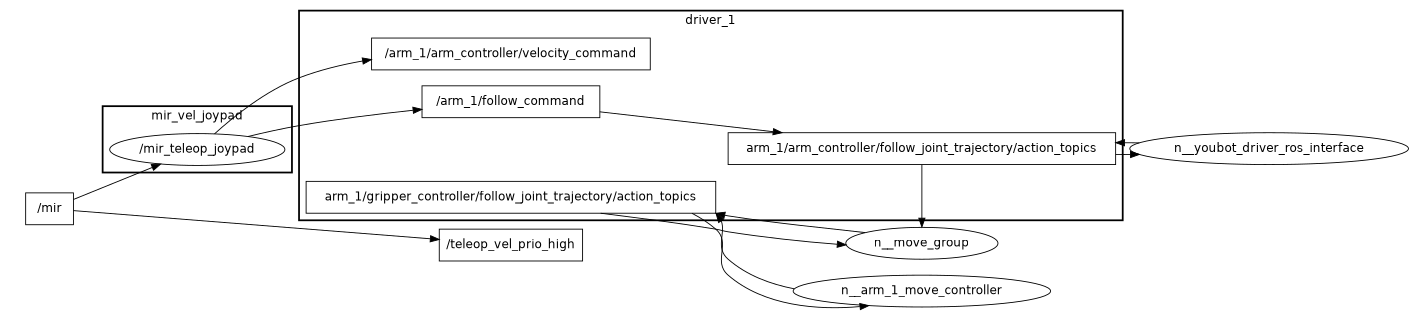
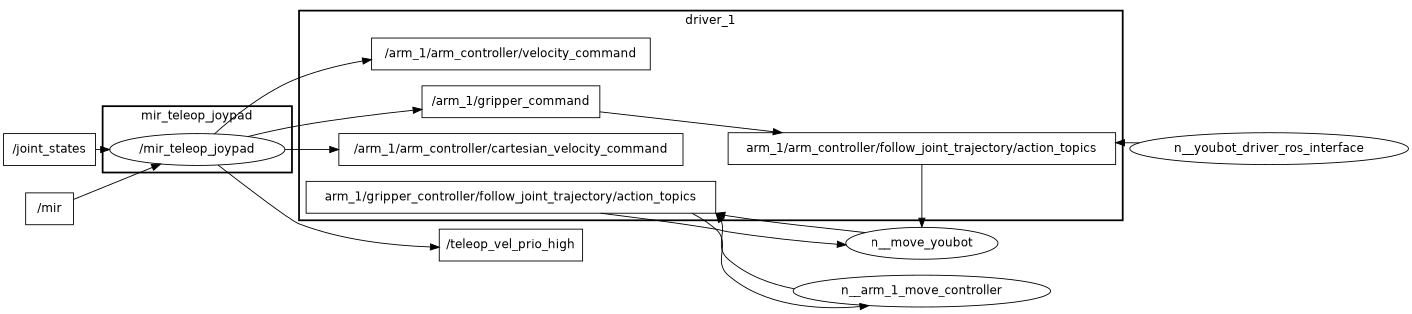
node "/arm_1/follow_command": label "/arm_1/follow_command" -> "/arm_1/gripper_command"
cluster "mir_vel_joypad": label "mir_vel_joypad" -> "mir_teleop_joypad"
node "/joint_states": added
node "/arm_1/arm_controller/cartesian_velocity_command": added
edge "arm_1/arm_controller/follow_joint_trajectory/action_topics" -> "n__youbot_driver_ros_interface": removed
edge "/mir" -> "/teleop_vel_prio_high": now "/mir_teleop_joypad" -> "/teleop_vel_prio_high"
node "n__move_group": label "n__move_group" -> "n__move_youbot"
